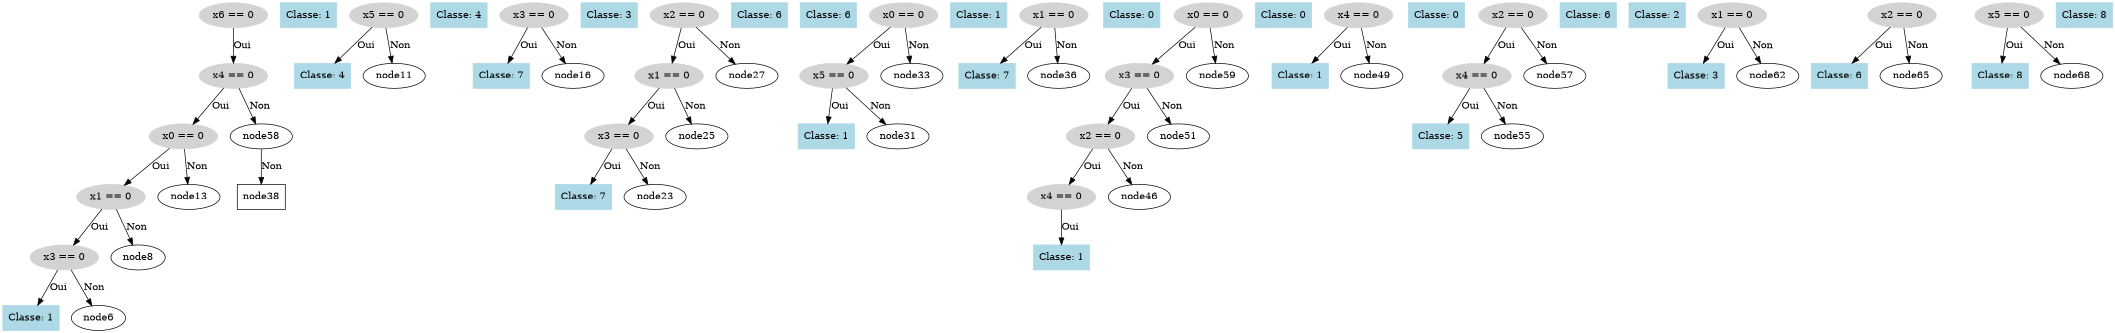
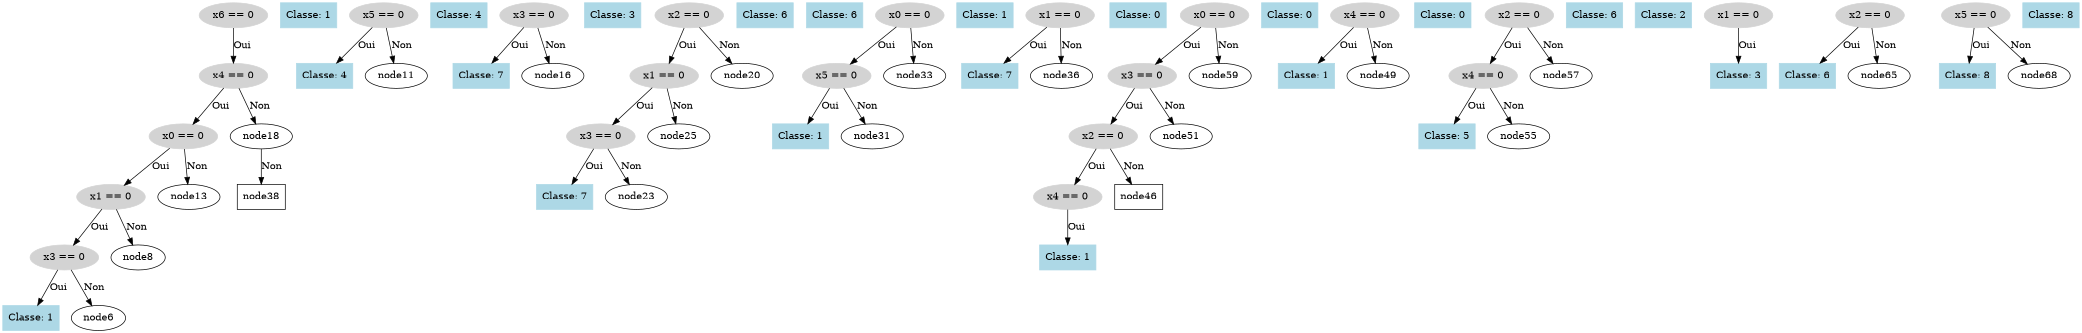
node "node27": label "node27" -> "node20"
node "node62": removed
node "node58": label "node58" -> "node18"
node "node46": shape ellipse -> box
